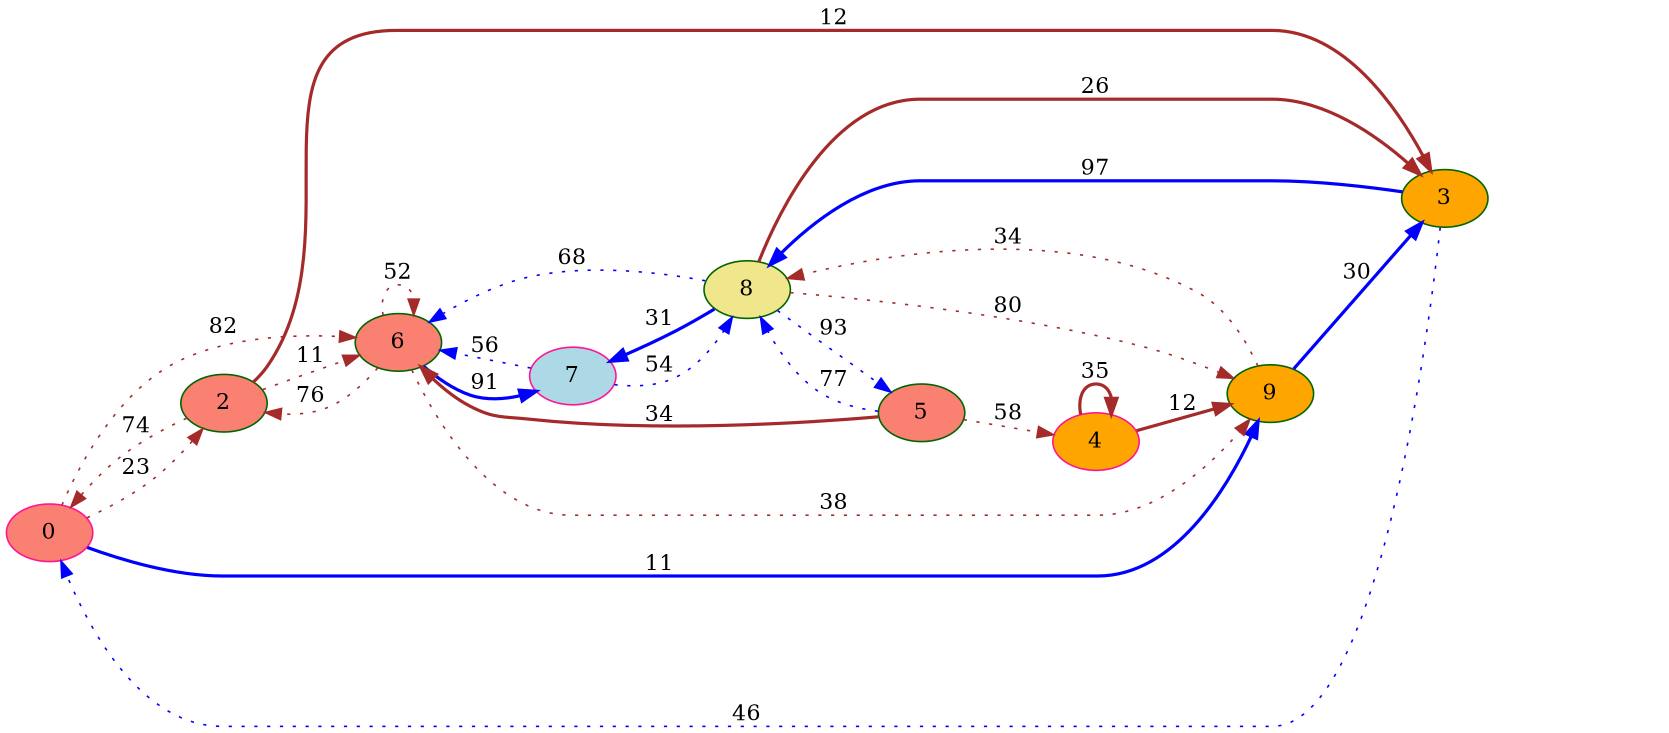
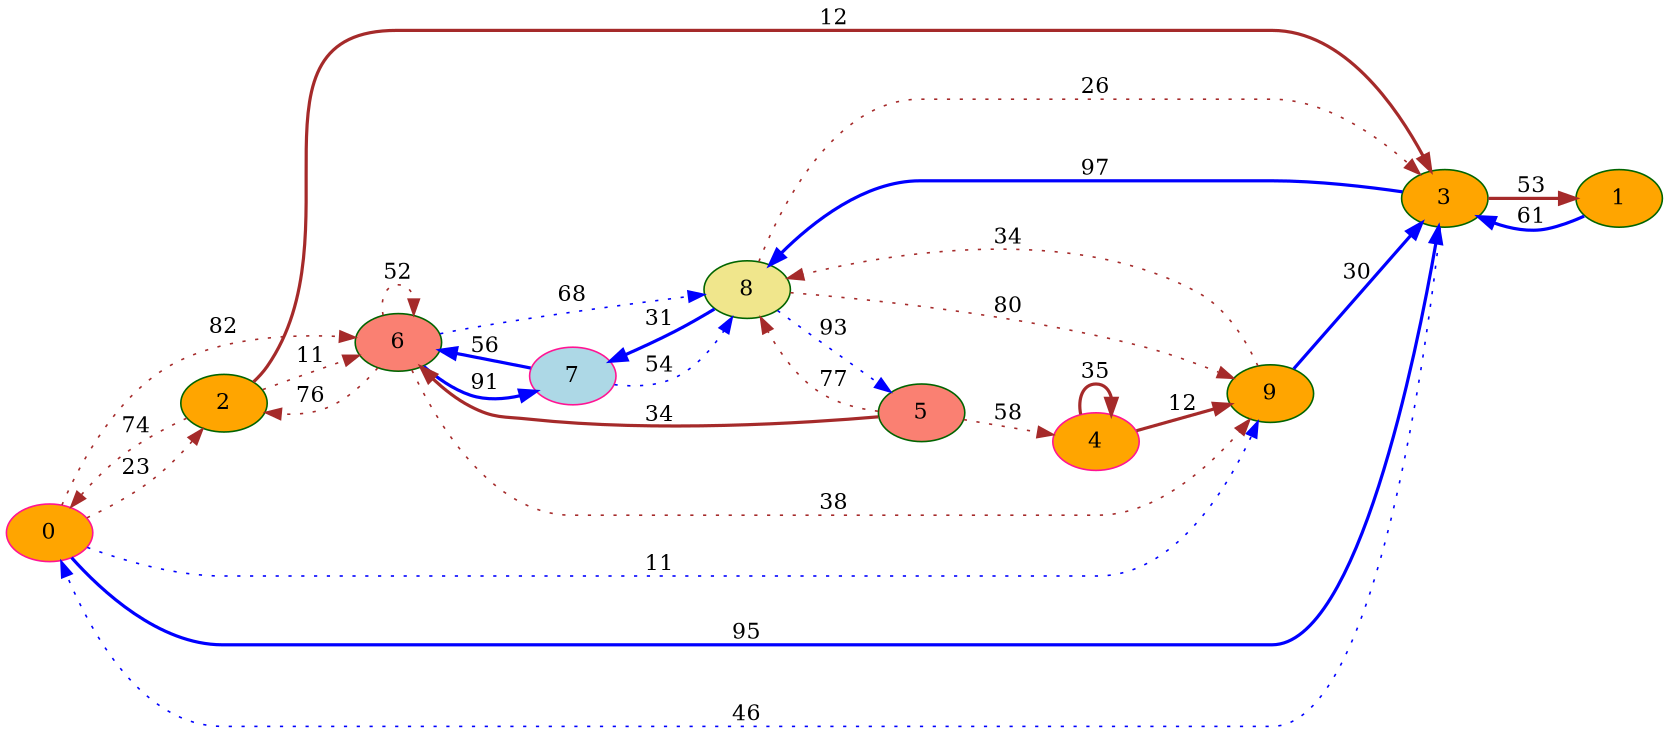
edge "8" -> "3": style bold -> dotted
node "1": added
edge "8" -> "6": reversed
edge "7" -> "6": style dotted -> bold
edge "5" -> "8": color blue -> brown
node "2": fillcolor salmon -> orange
node "0": fillcolor salmon -> orange
edge "0" -> "9": style bold -> dotted
edge "0" -> "3": added, label "95"
